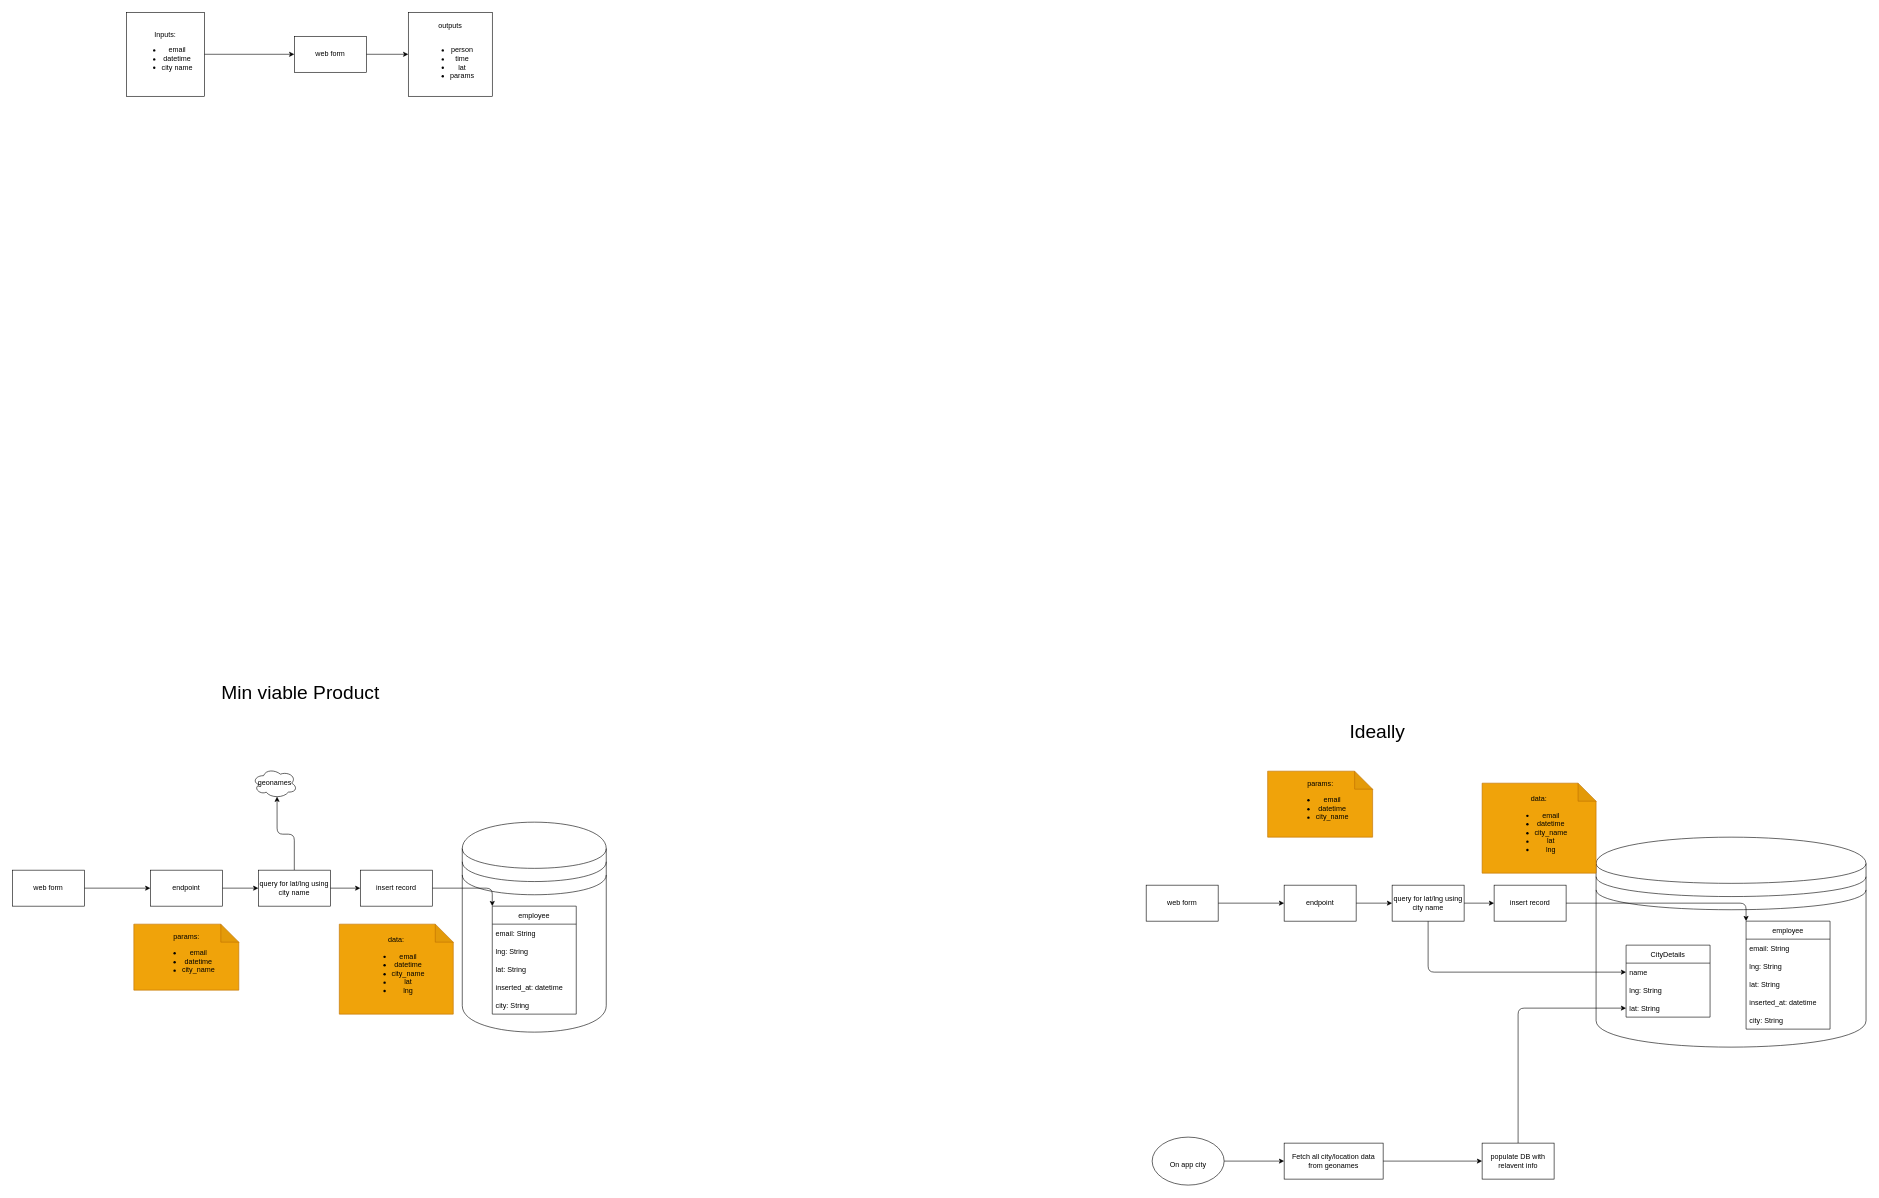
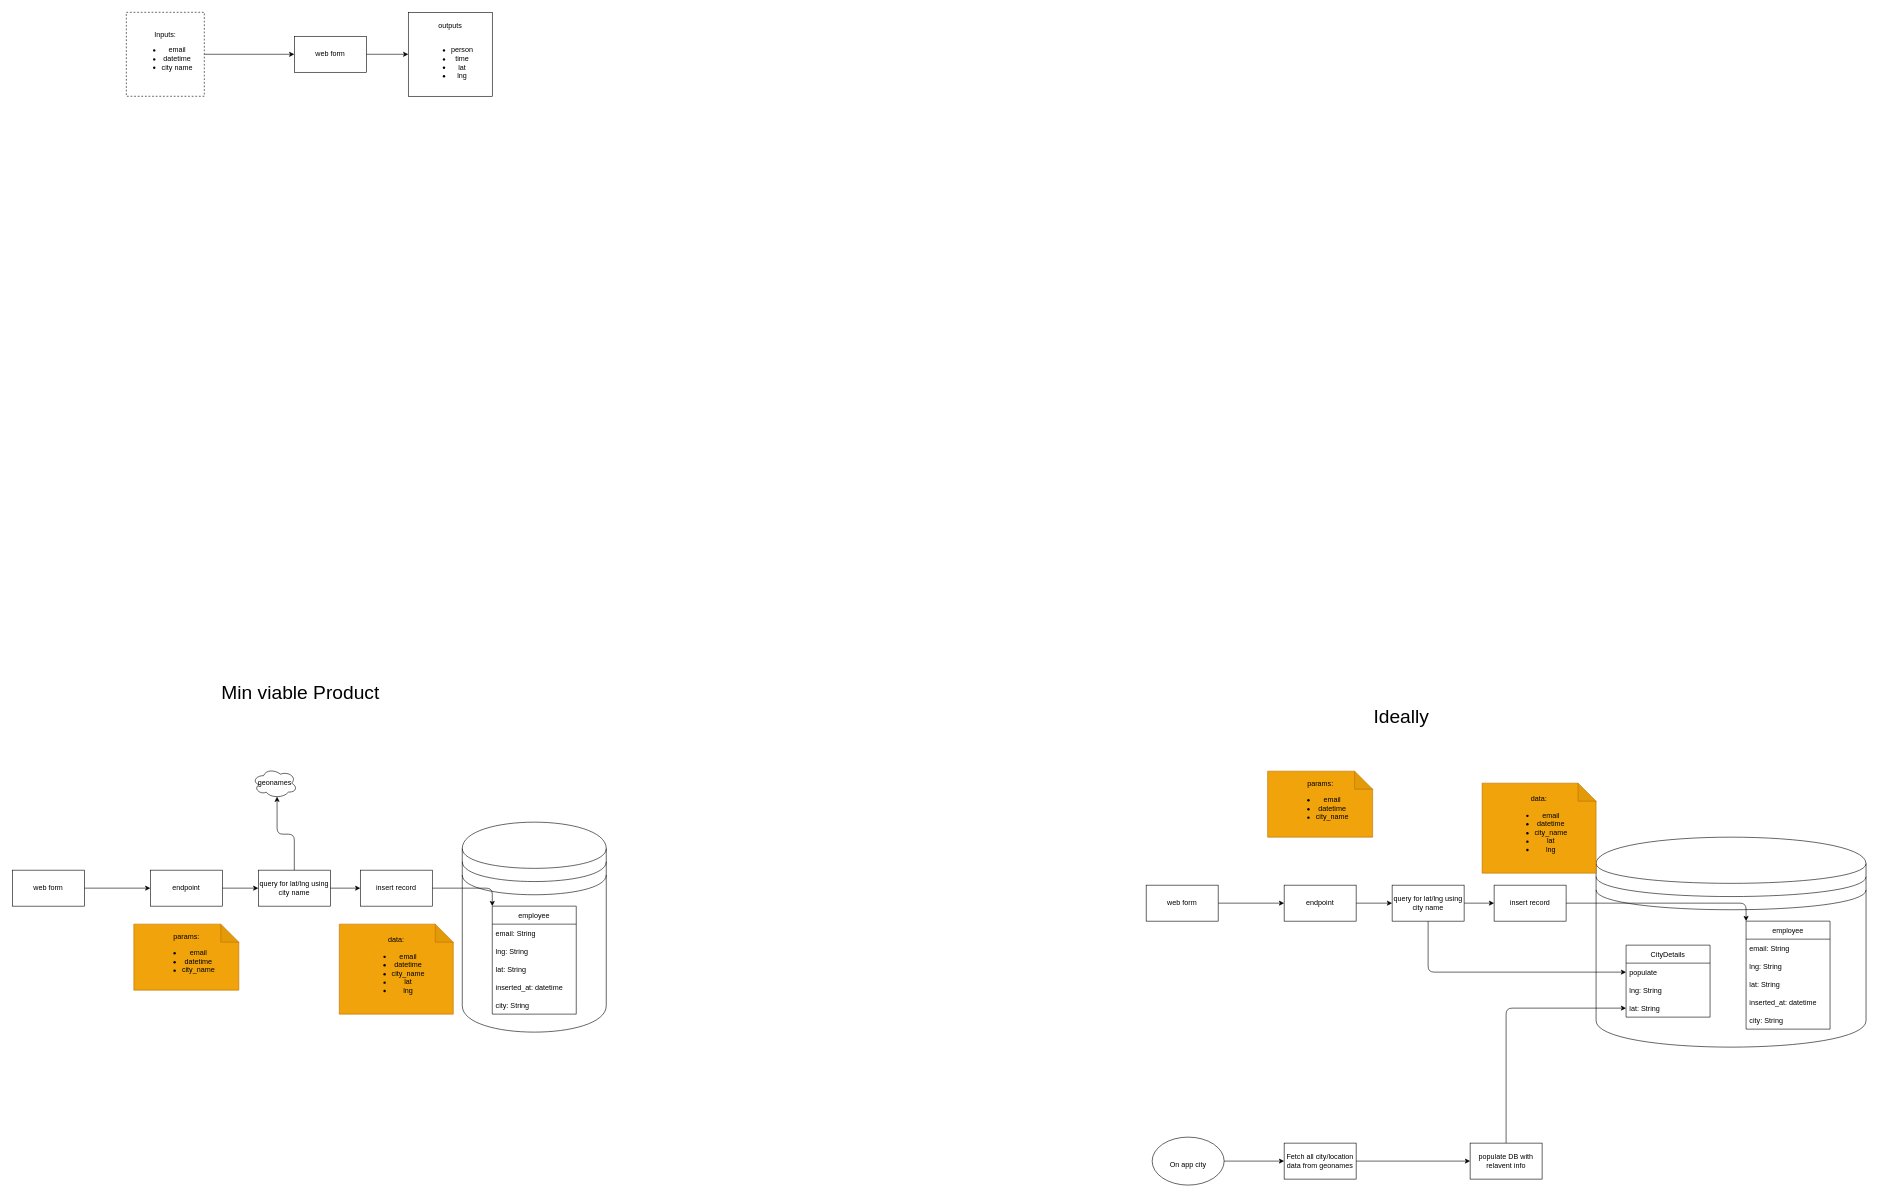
node "Inputs: email datetime city name": style solid -> dashed
node "outputs person time lat params": label "outputs person time lat params" -> "outputs person time lat lng"
node "Ideally": moved (1377, 732) -> (1401, 717)
node "name": label "name" -> "populate"
node "Fetch all city/location data from geonames": size 99x36 -> 72x36
node "populate DB with relavent info": moved (1518, 1161) -> (1506, 1161)
